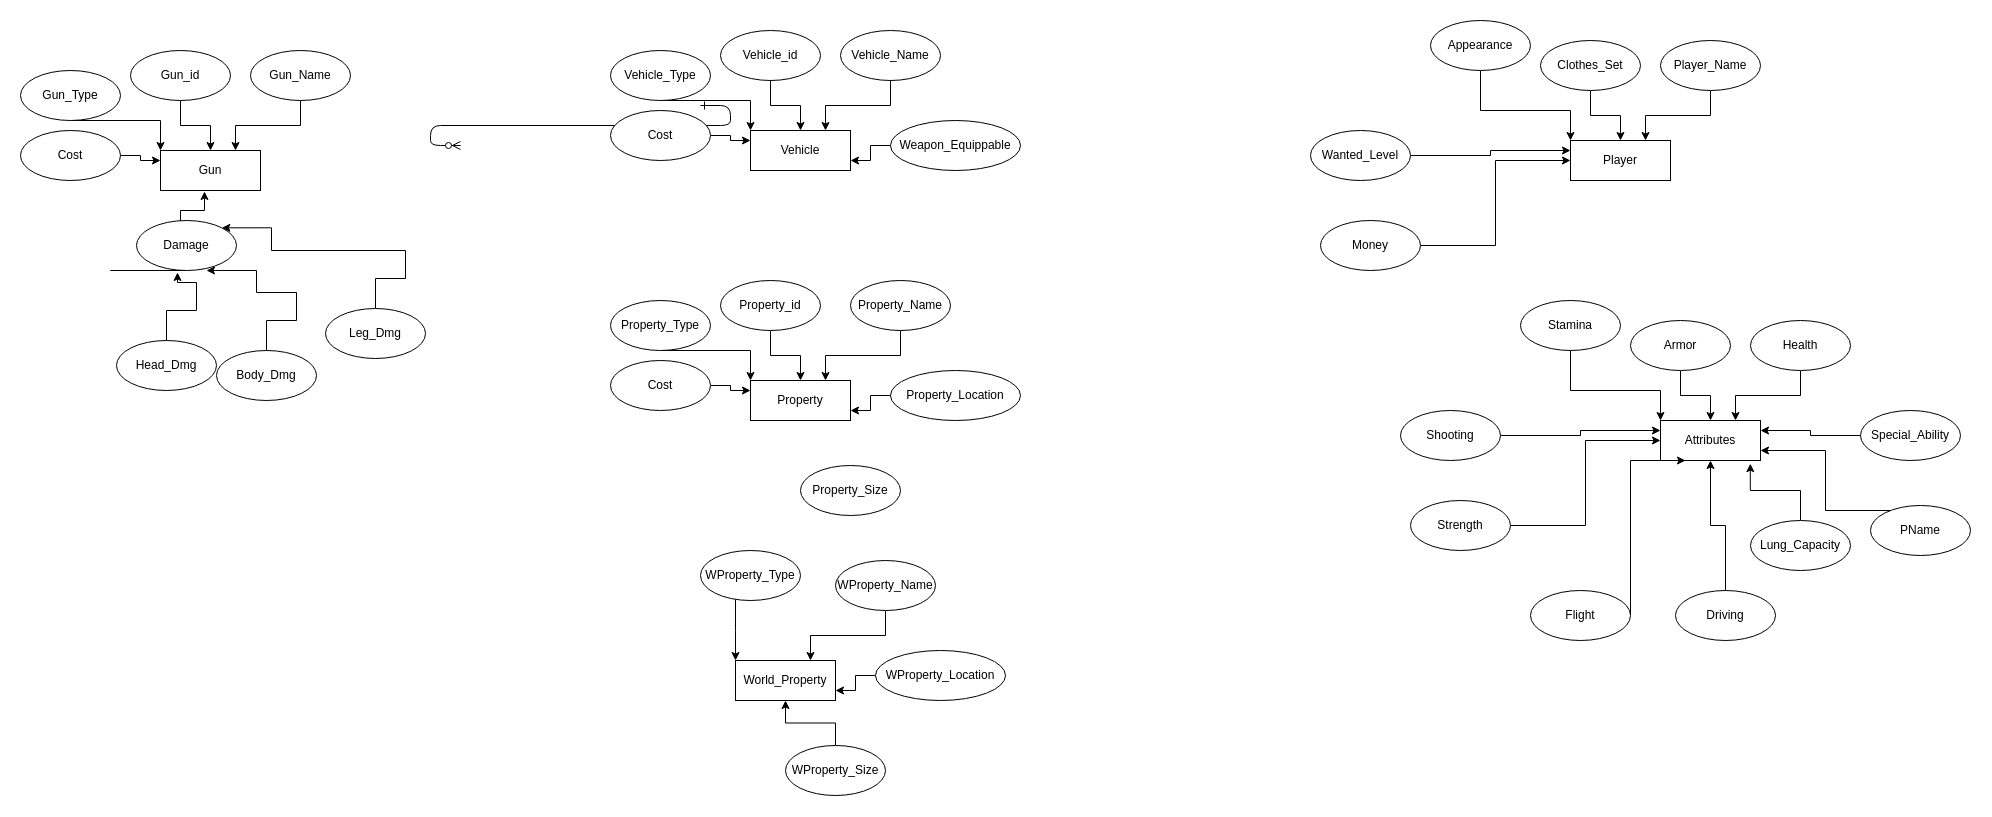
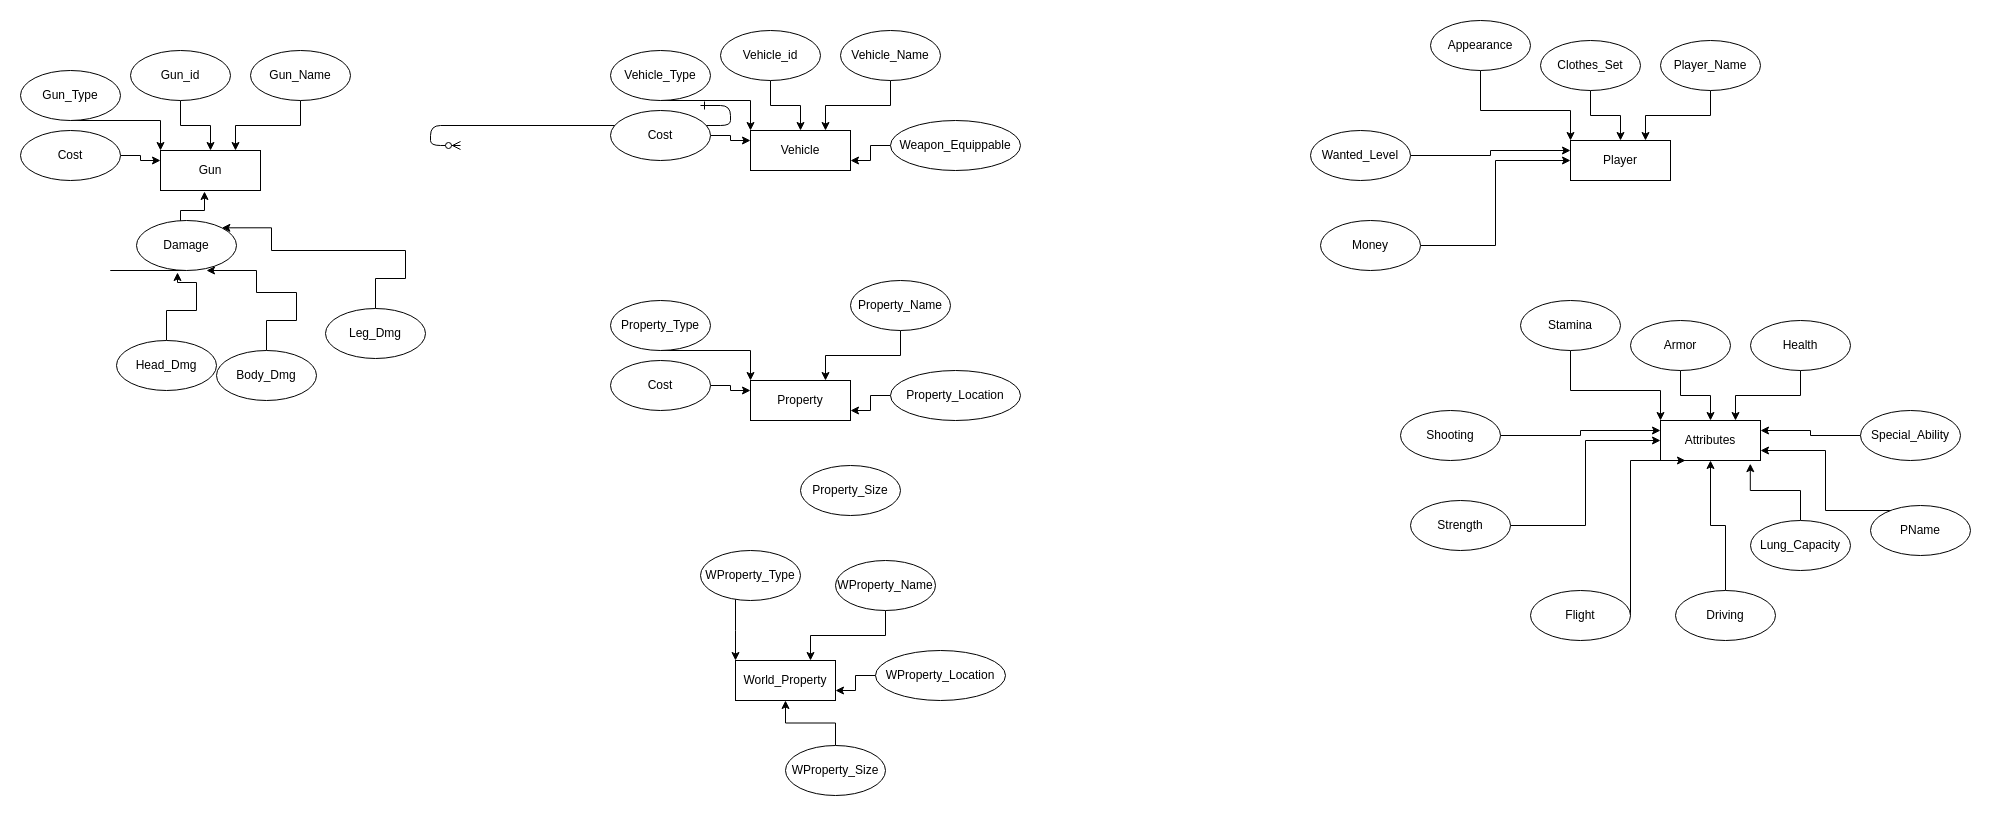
node "Property_id": removed
edge "Property_id" -> "Property": removed
